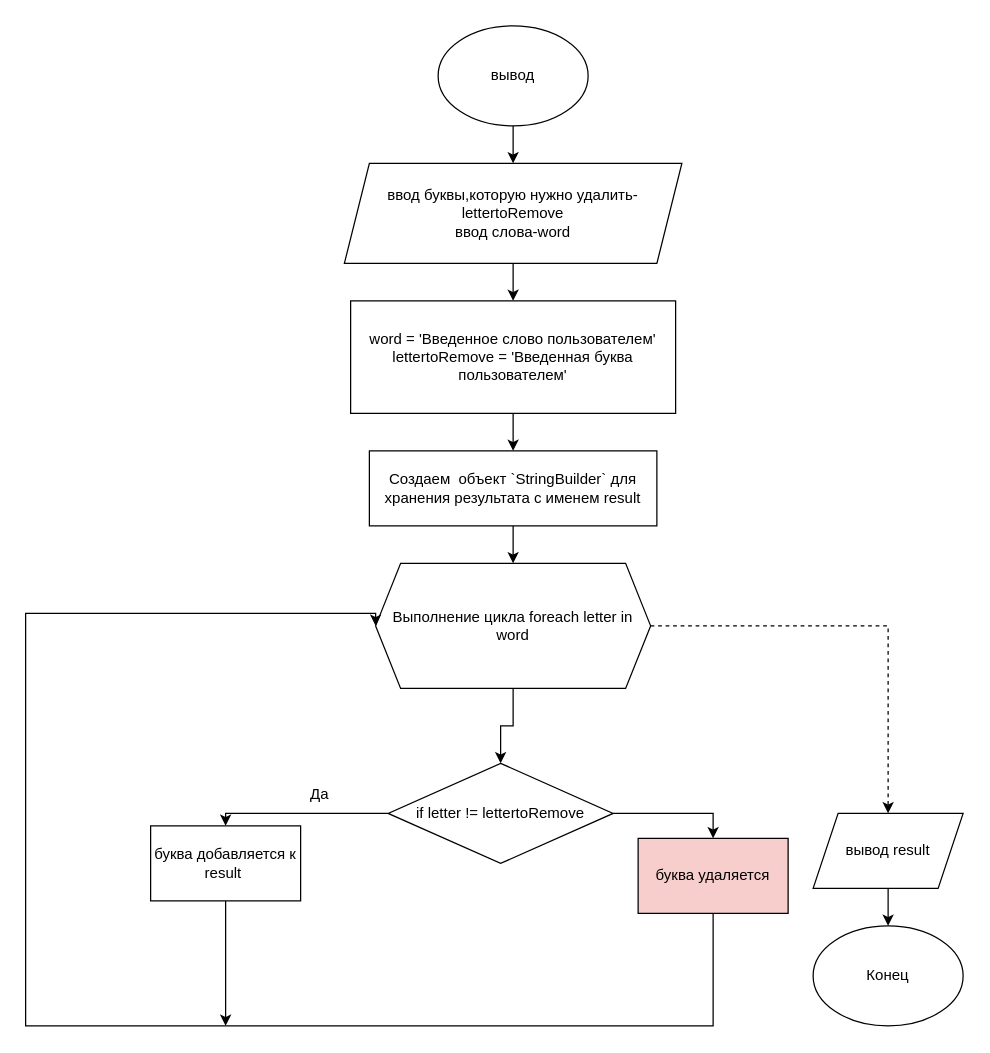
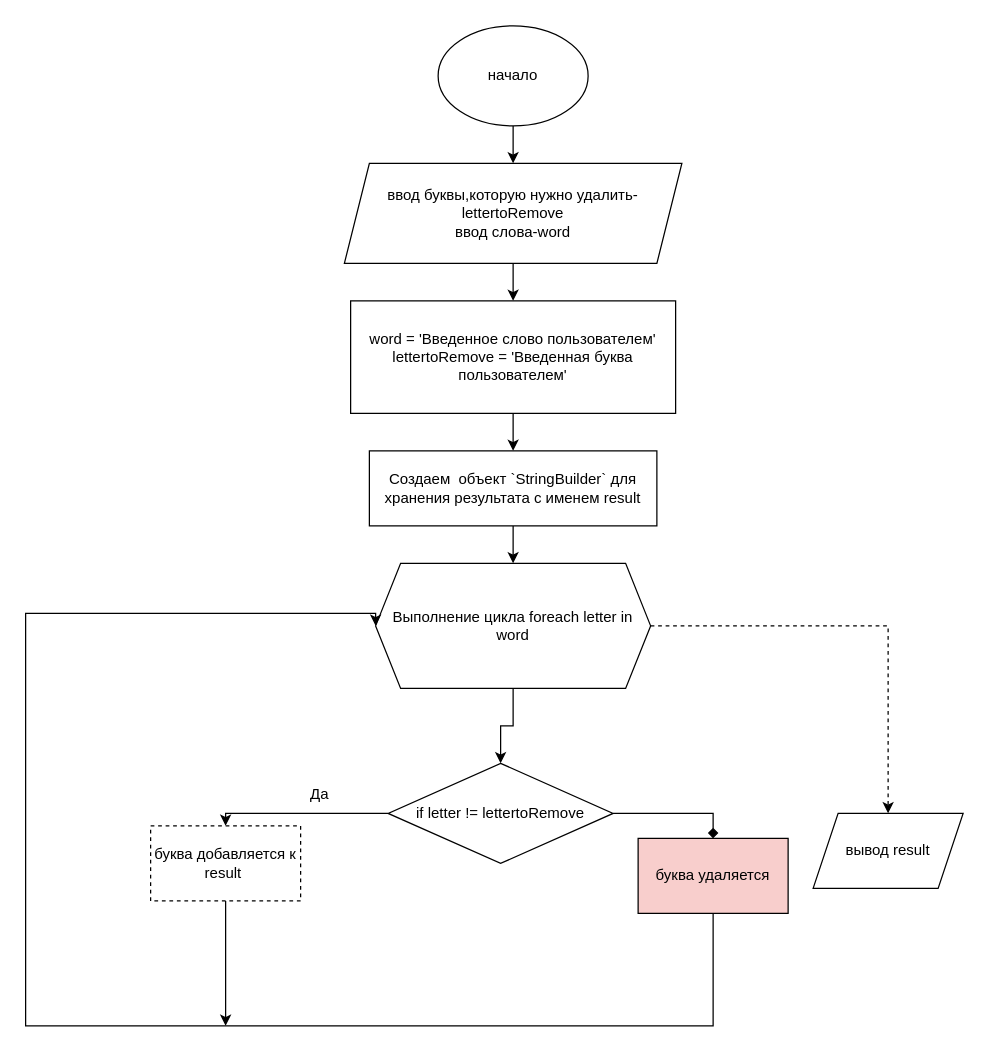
node "вывод": label "вывод" -> "начало"
edge "if letter != lettertoRemove" -> "буква удаляется": arrowhead classic -> diamond
node "буква добавляется к result": style solid -> dashed
edge "вывод result" -> "Конец": removed
node "Конец": removed
